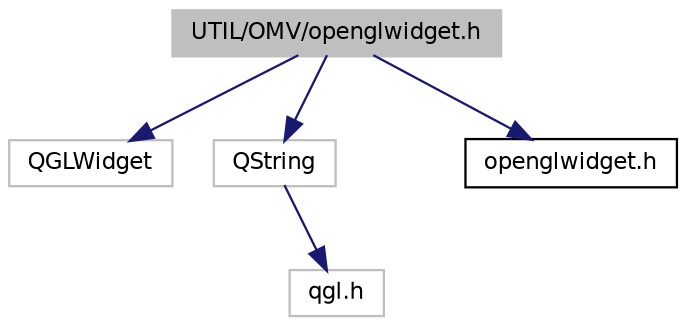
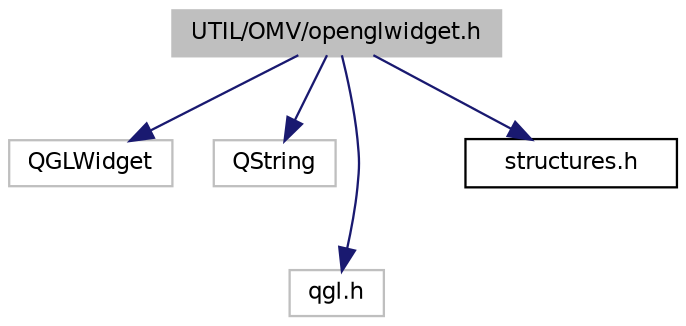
node "openglwidget.h": label "openglwidget.h" -> "structures.h"
edge "QString" -> "qgl.h": now "UTIL/OMV/openglwidget.h" -> "qgl.h"
